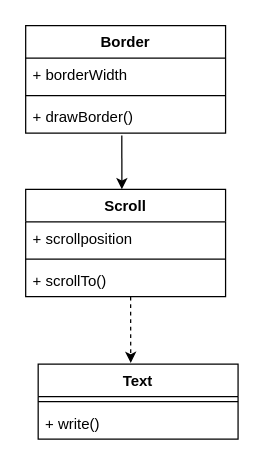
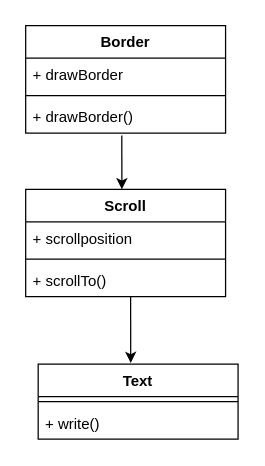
node "+ borderWidth": label "+ borderWidth" -> "+ drawBorder"
edge "+ scrollTo()" -> "Text": style dashed -> solid
